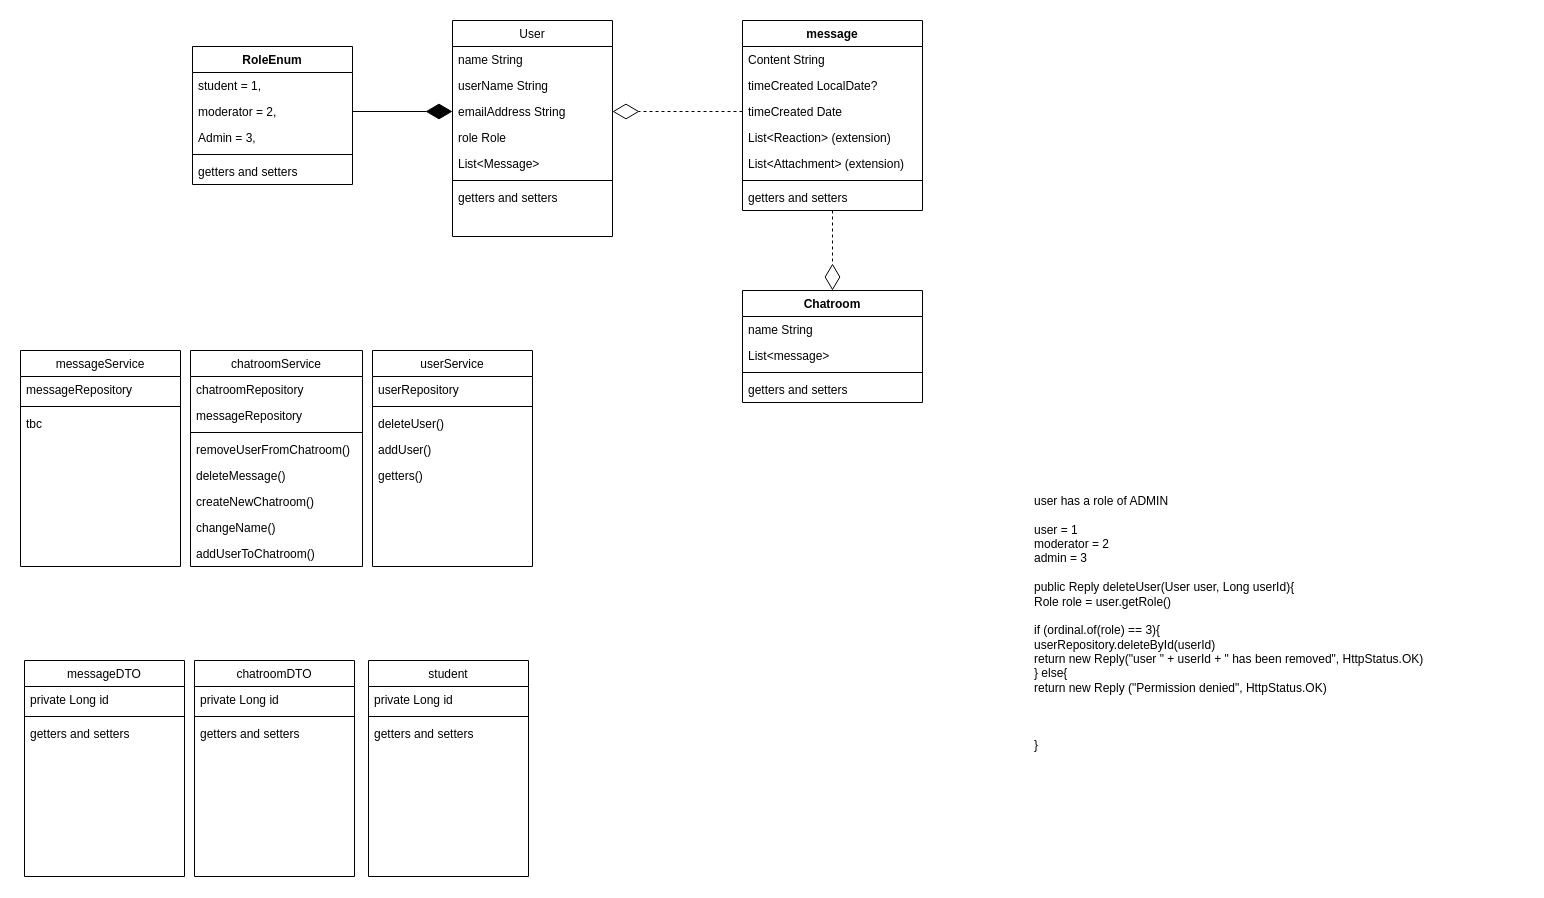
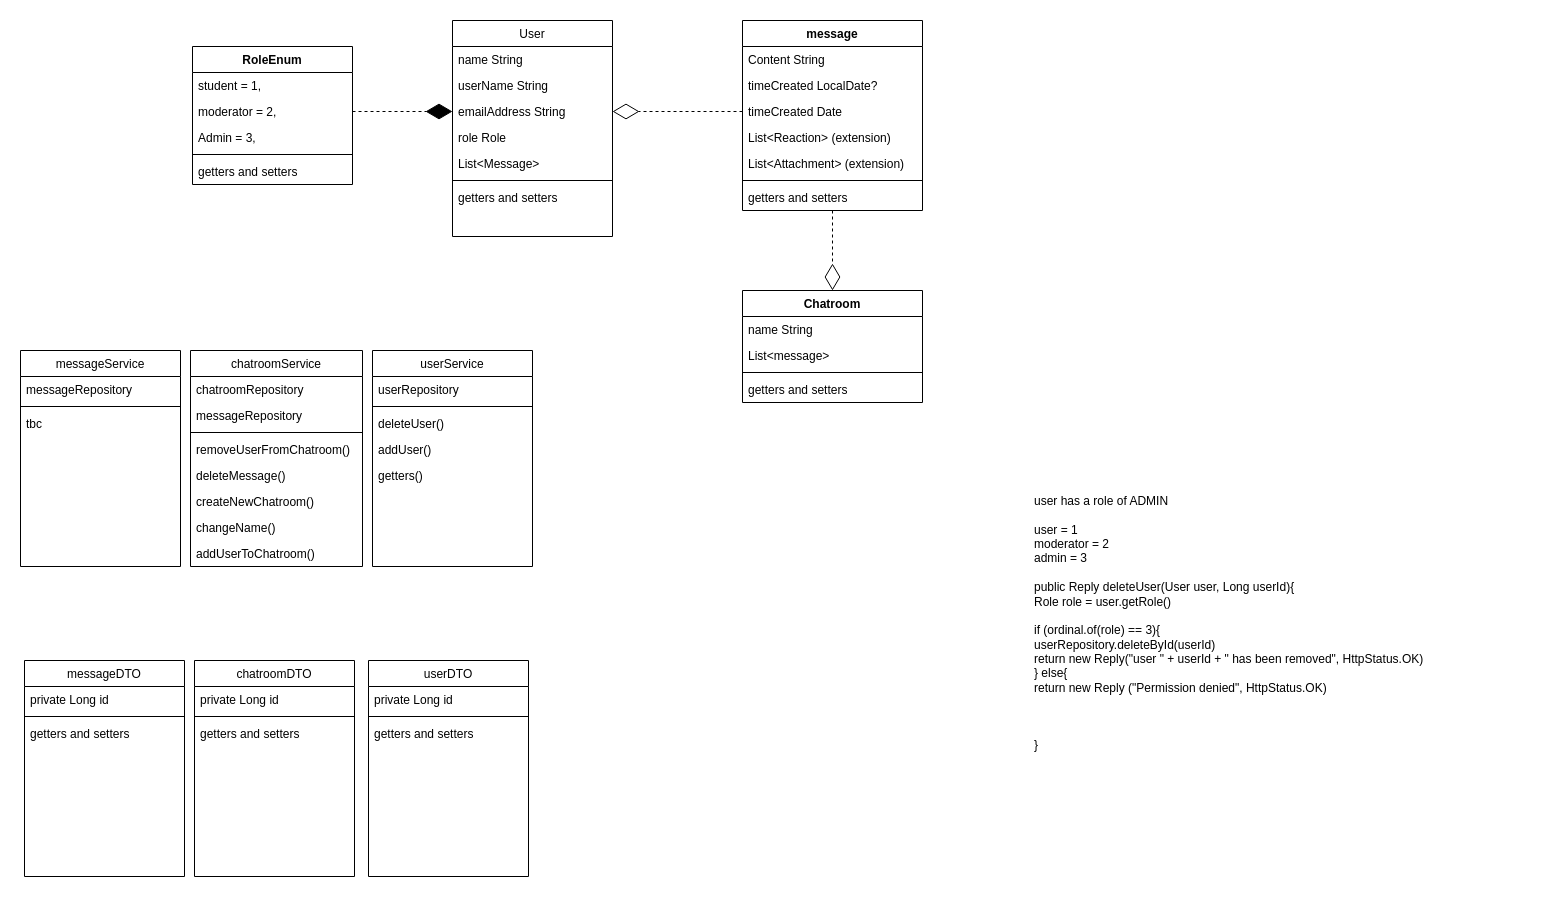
edge "moderator = 2," -> "emailAddress String": style solid -> dashed
node "student": label "student" -> "userDTO"
